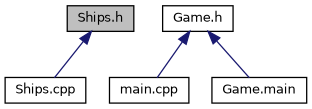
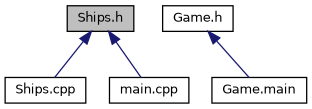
edge "main.cpp" -> "Game.h": now "main.cpp" -> "Ships.h"
